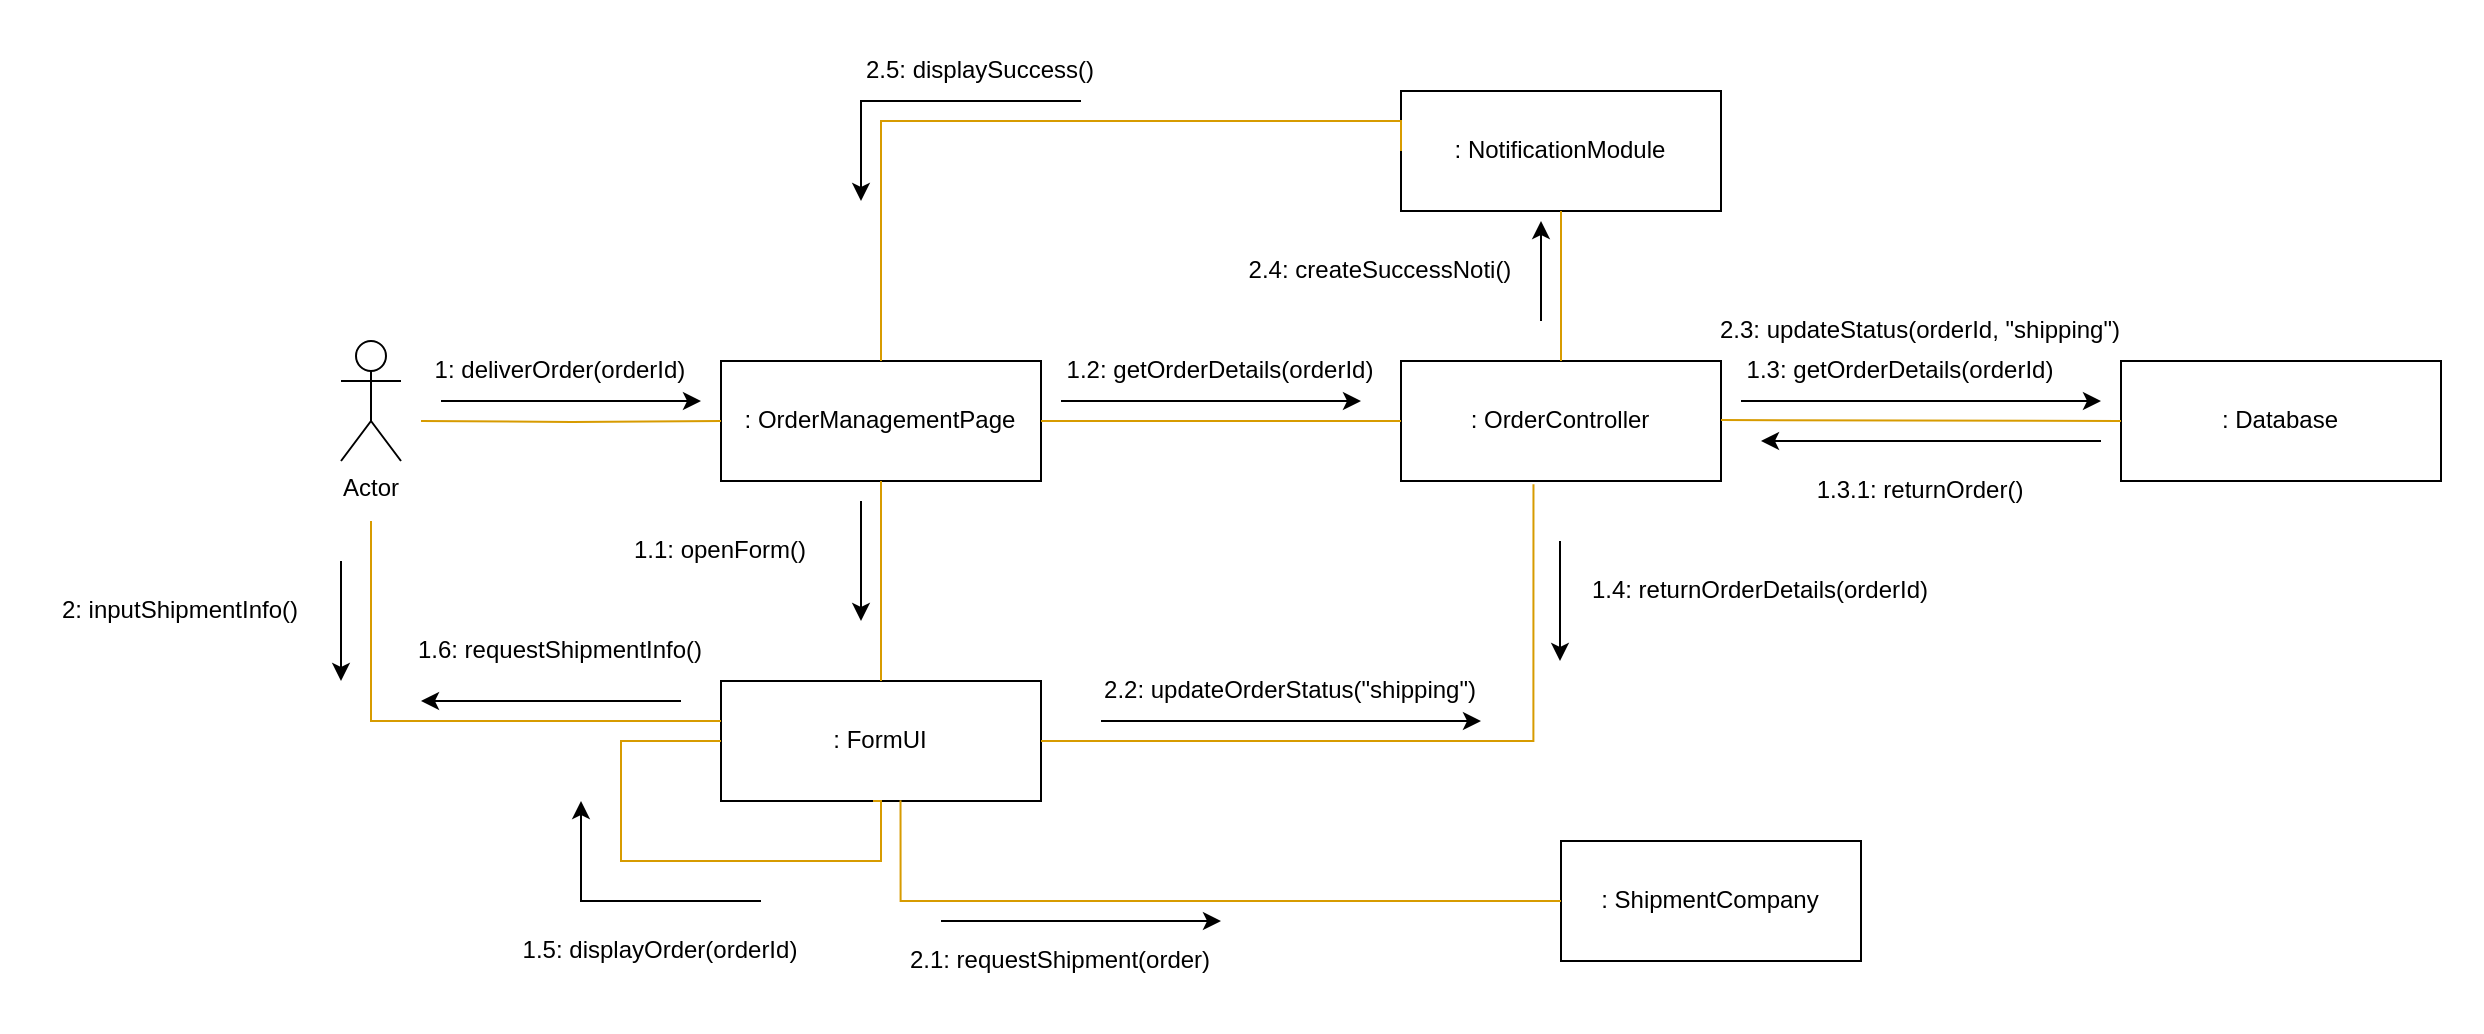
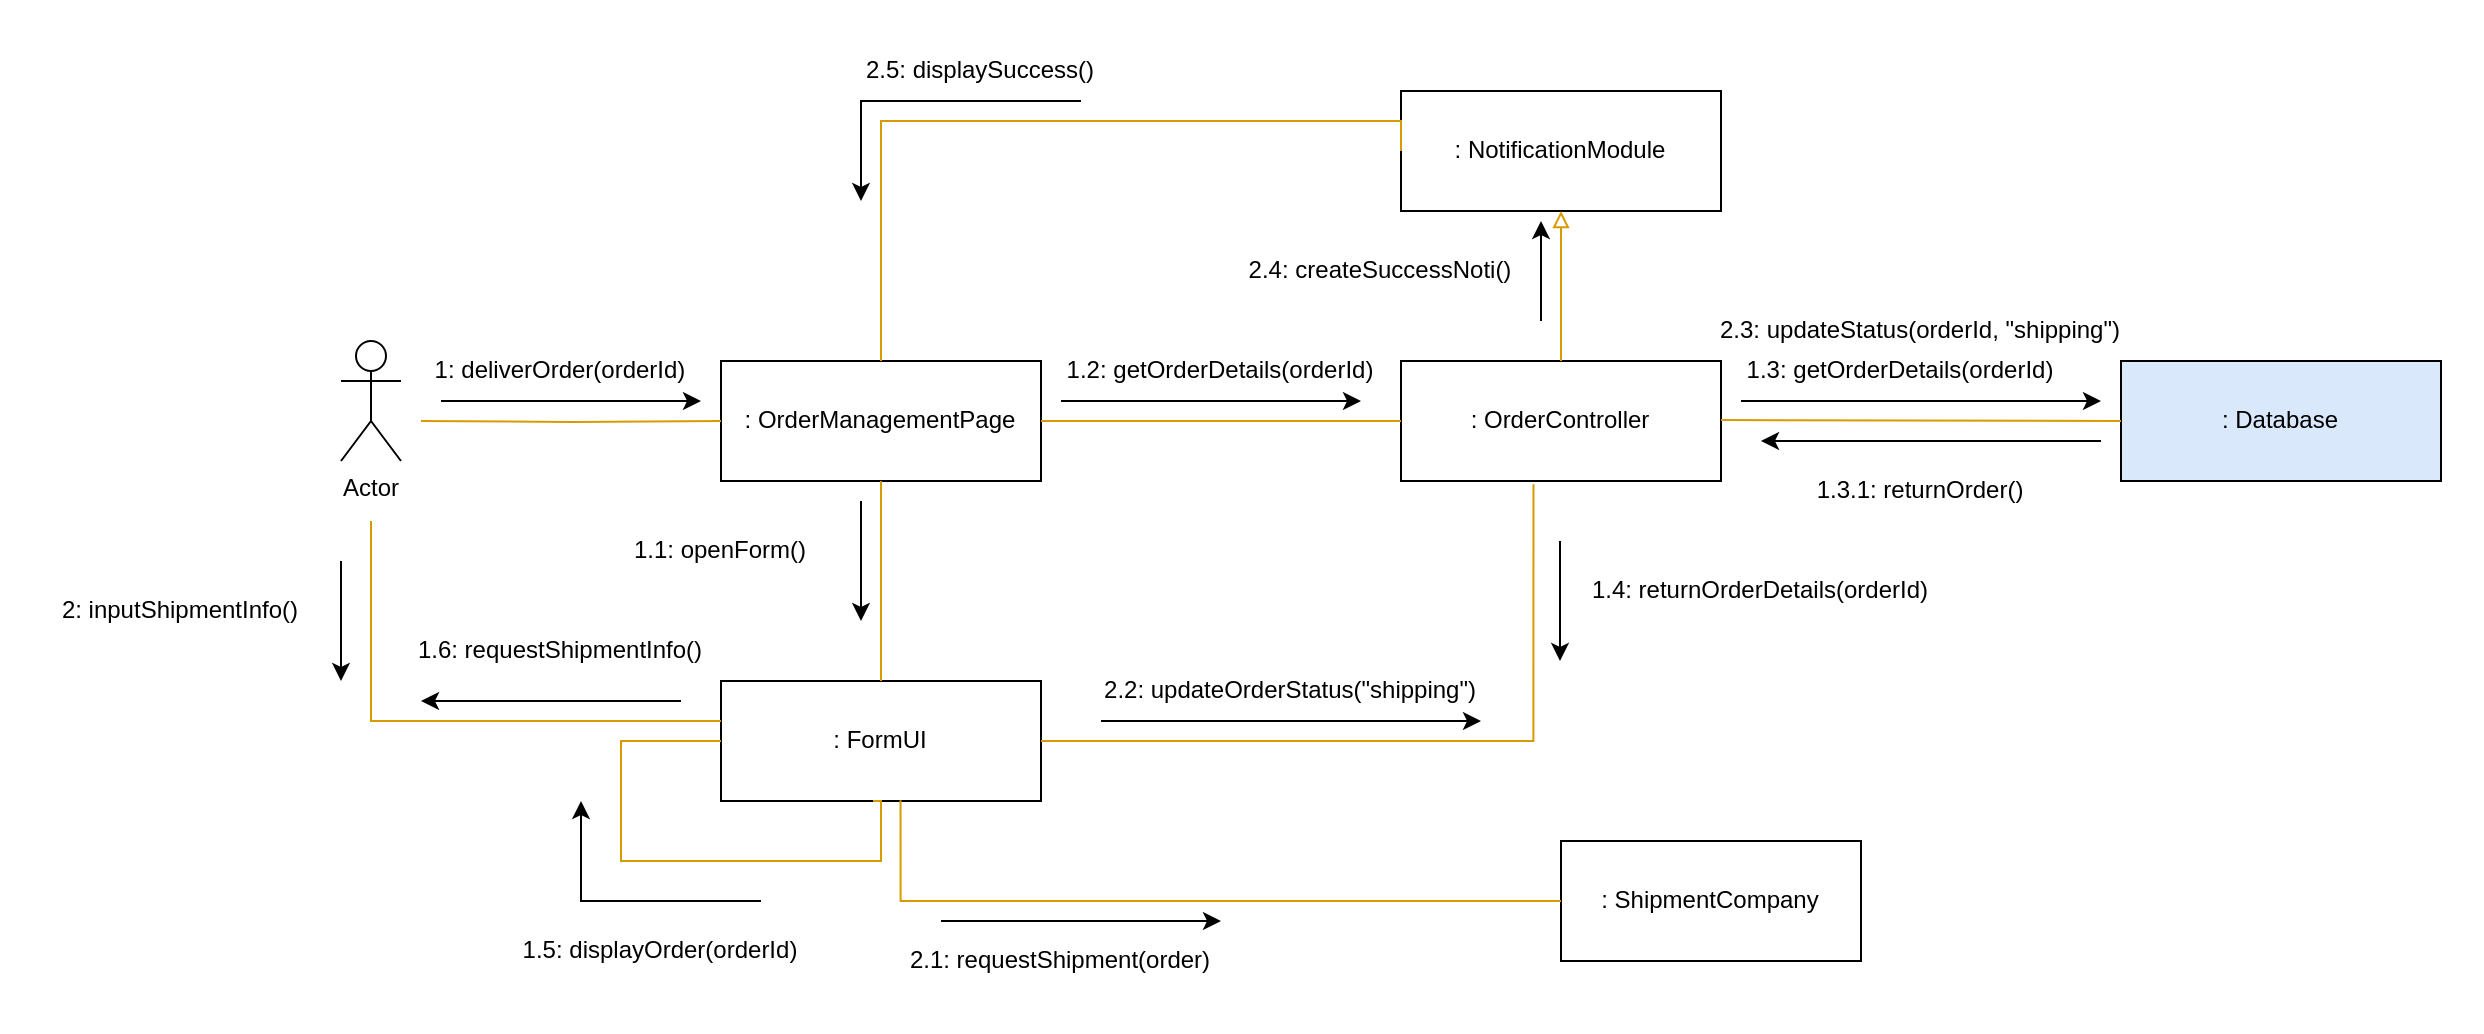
edge ": NotificationModule" -- ": OrderController": arrowhead none -> block
node ": Database": fillcolor #ffffff -> #dae8fc
